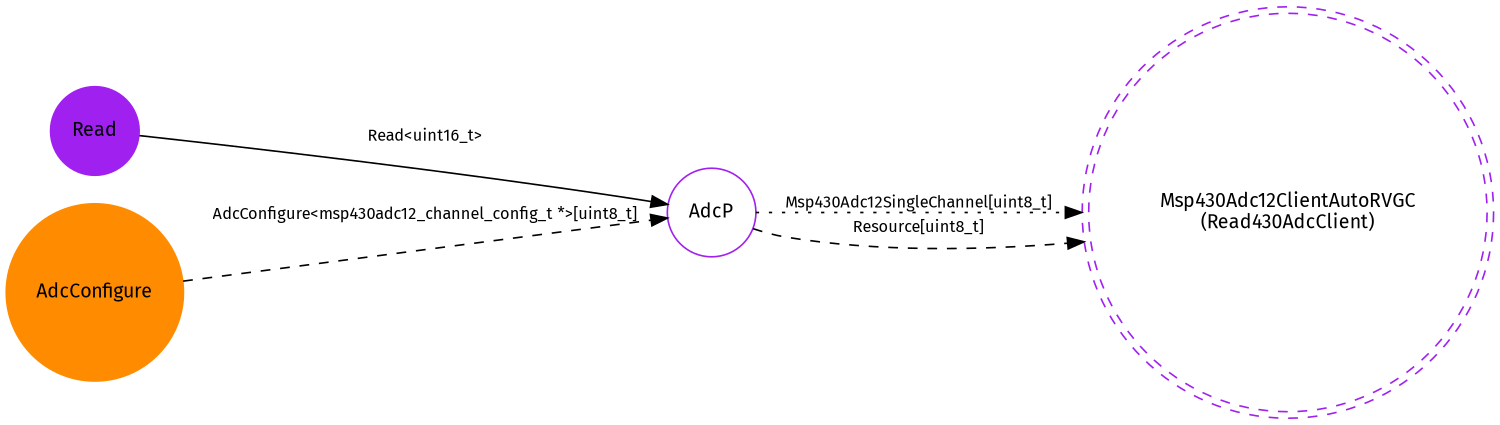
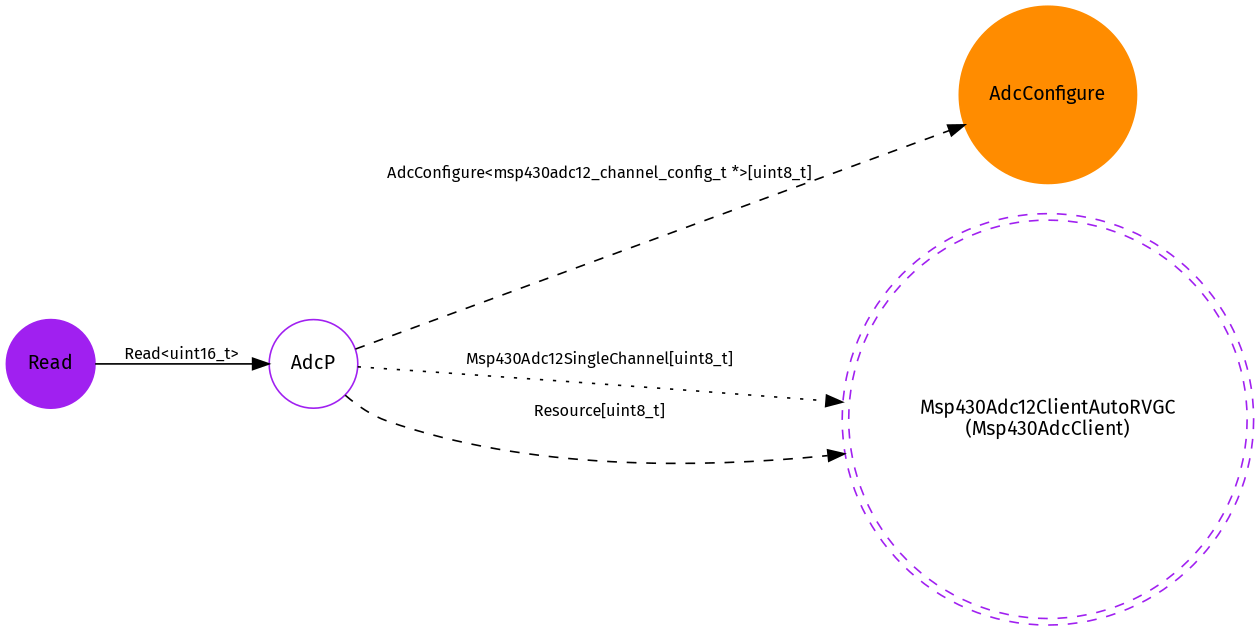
node "Msp430Adc12ClientAutoRVGC (Read430AdcClient)": label "Msp430Adc12ClientAutoRVGC (Read430AdcClient)" -> "Msp430Adc12ClientAutoRVGC (Msp430AdcClient)"
edge "AdcConfigure" -> "AdcP": reversed
